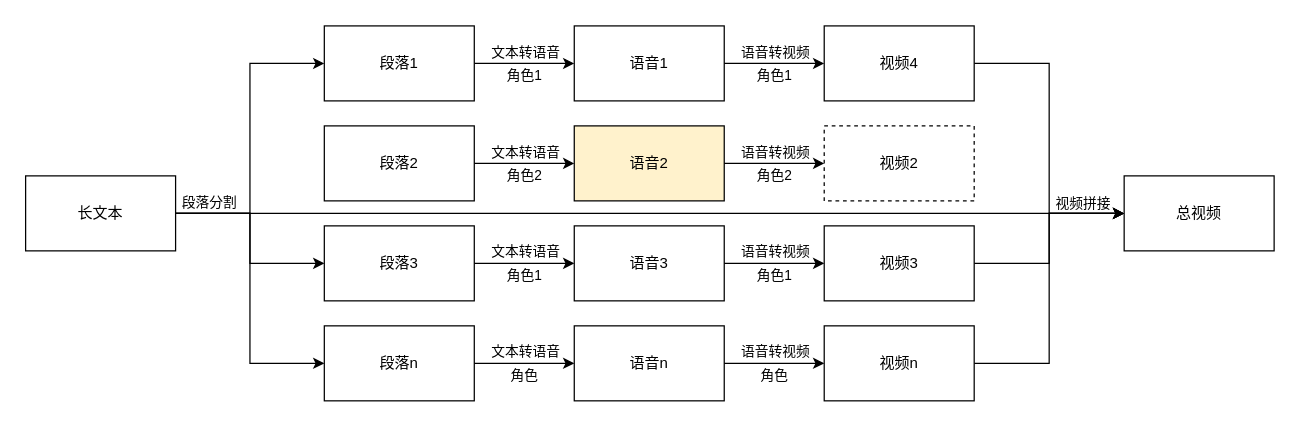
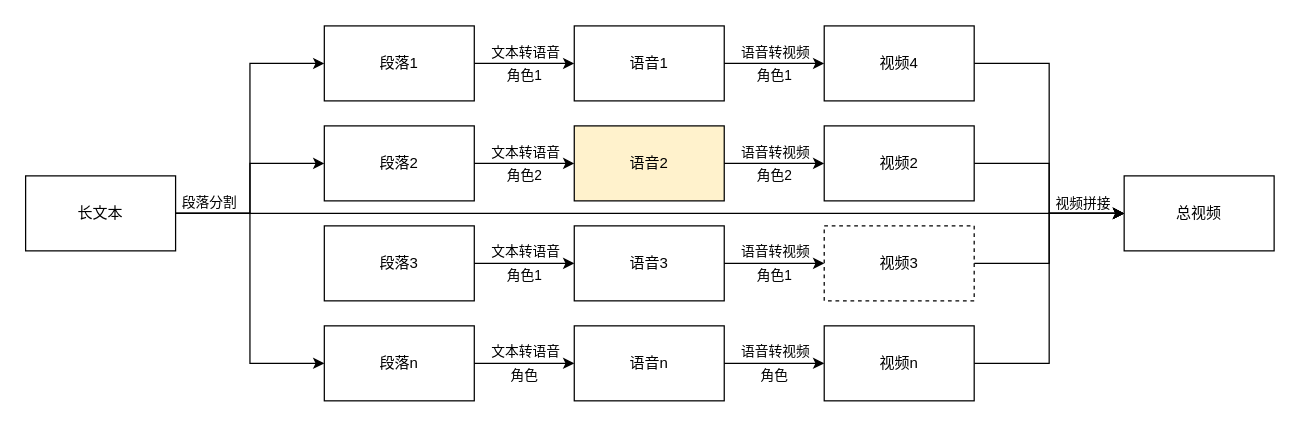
node "视频2": style dashed -> solid
edge "视频2" -> "总视频": added
edge "长文本" -> "段落3": now "长文本" -> "段落2"
node "视频3": style solid -> dashed
